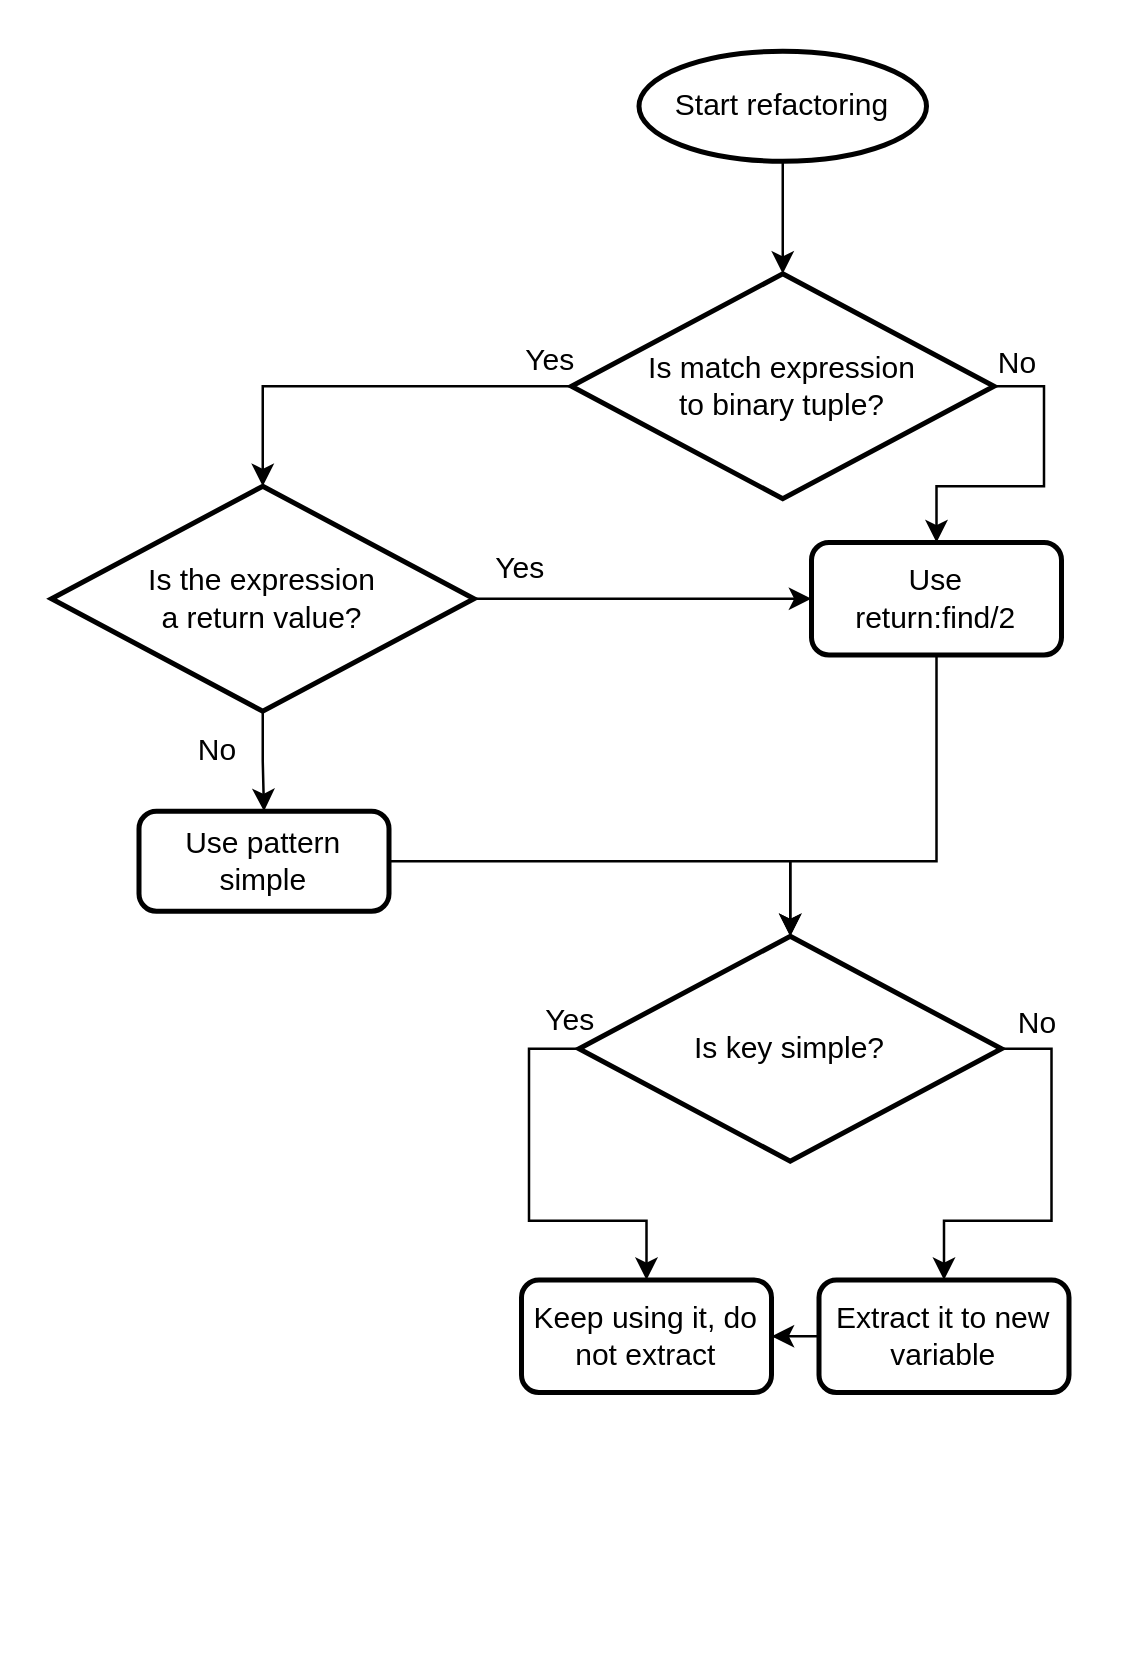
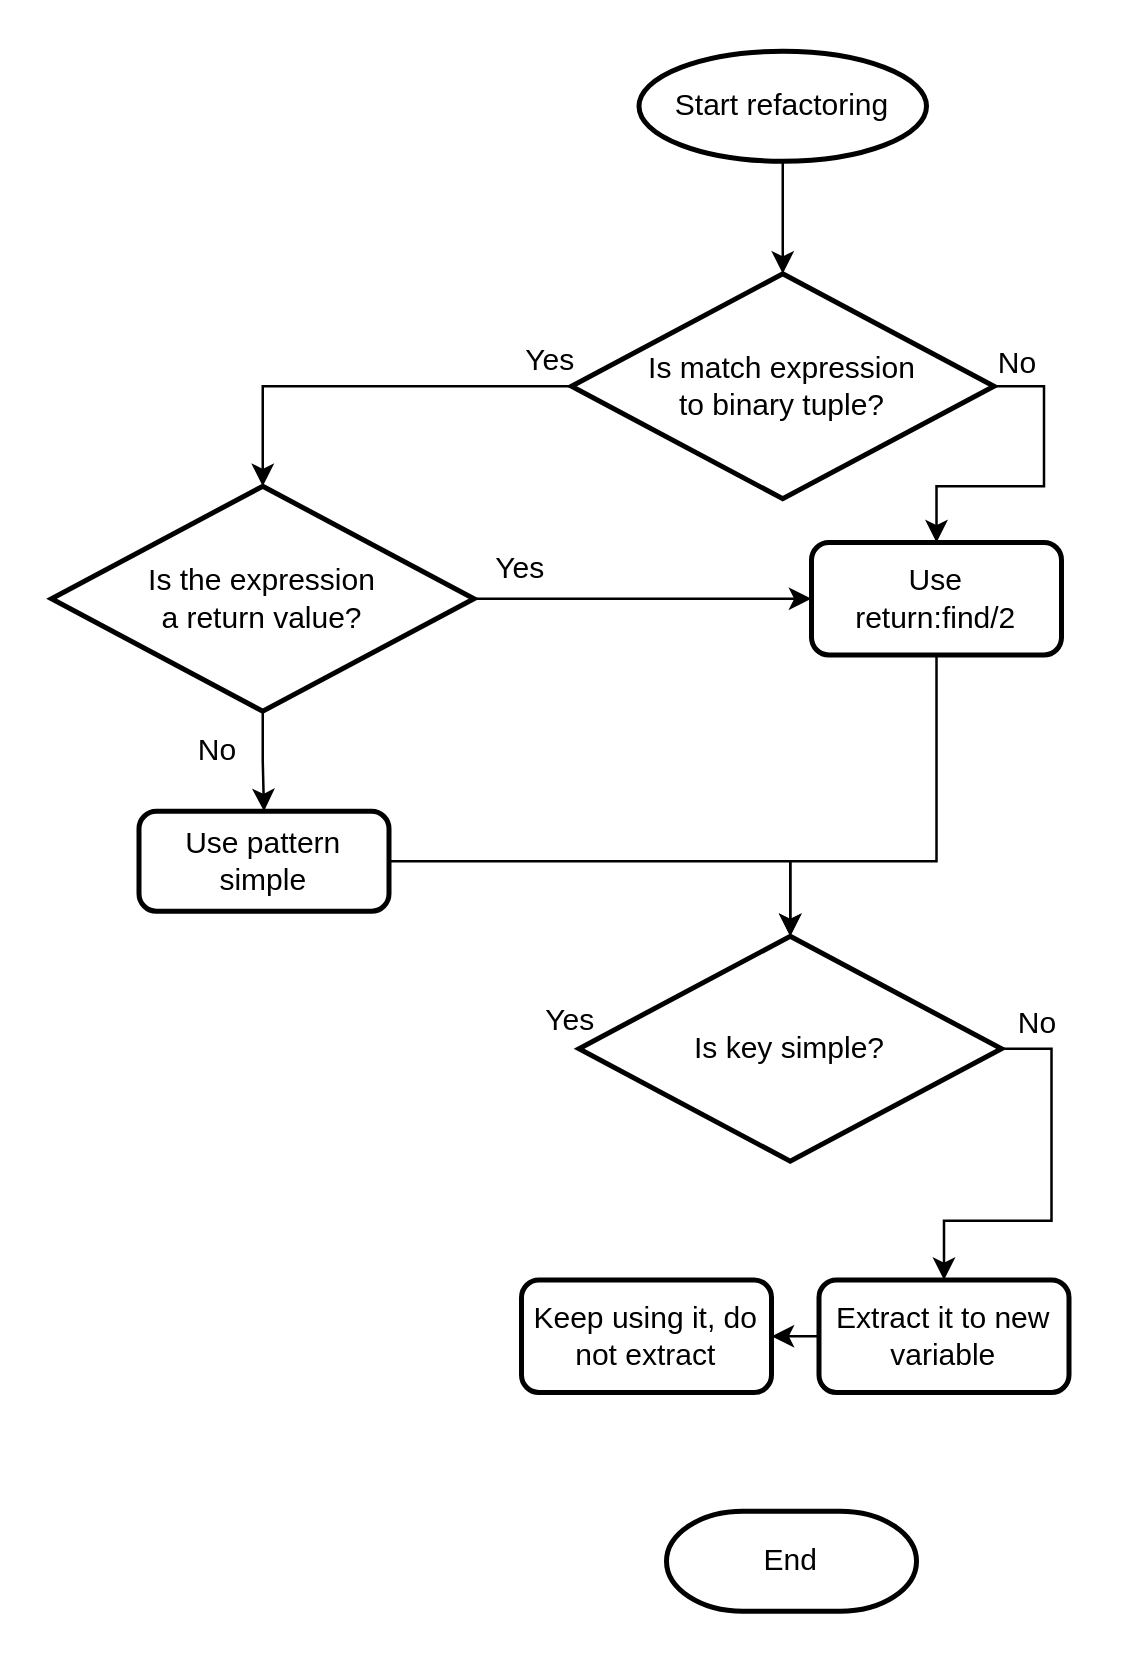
edge "Is key simple?" -> "Keep using it, do not extract": removed
node "End": added
